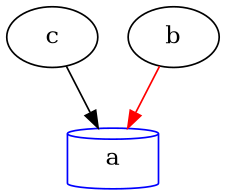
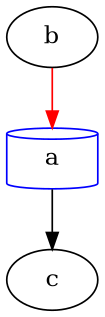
edge "c" -> "a": reversed
